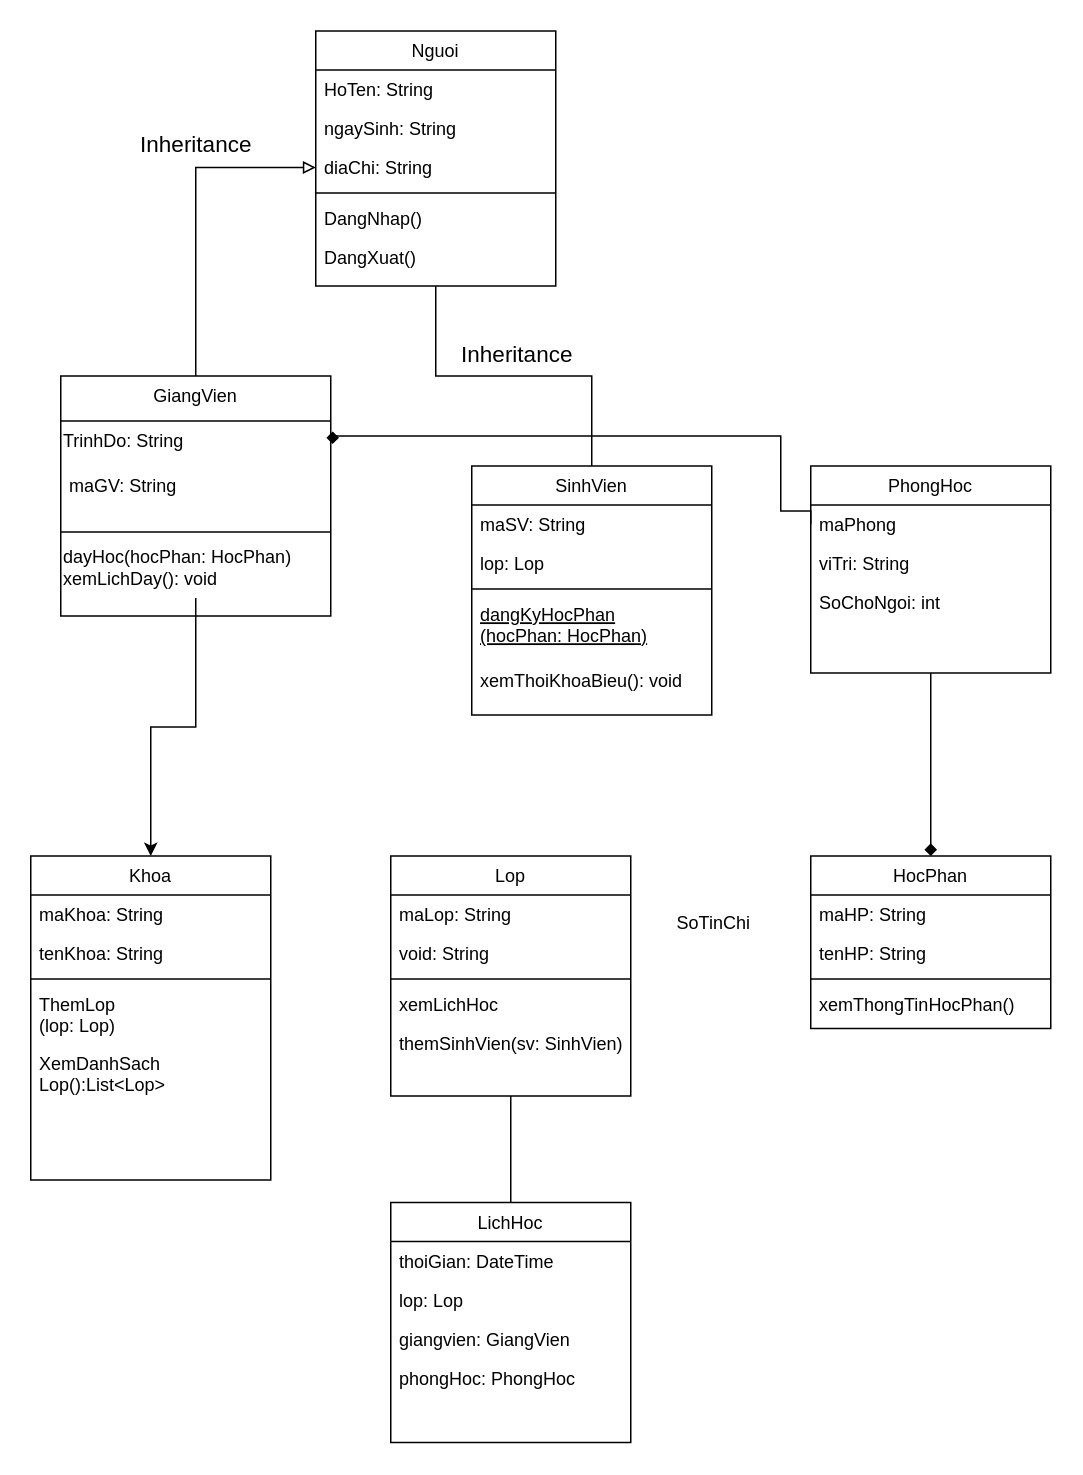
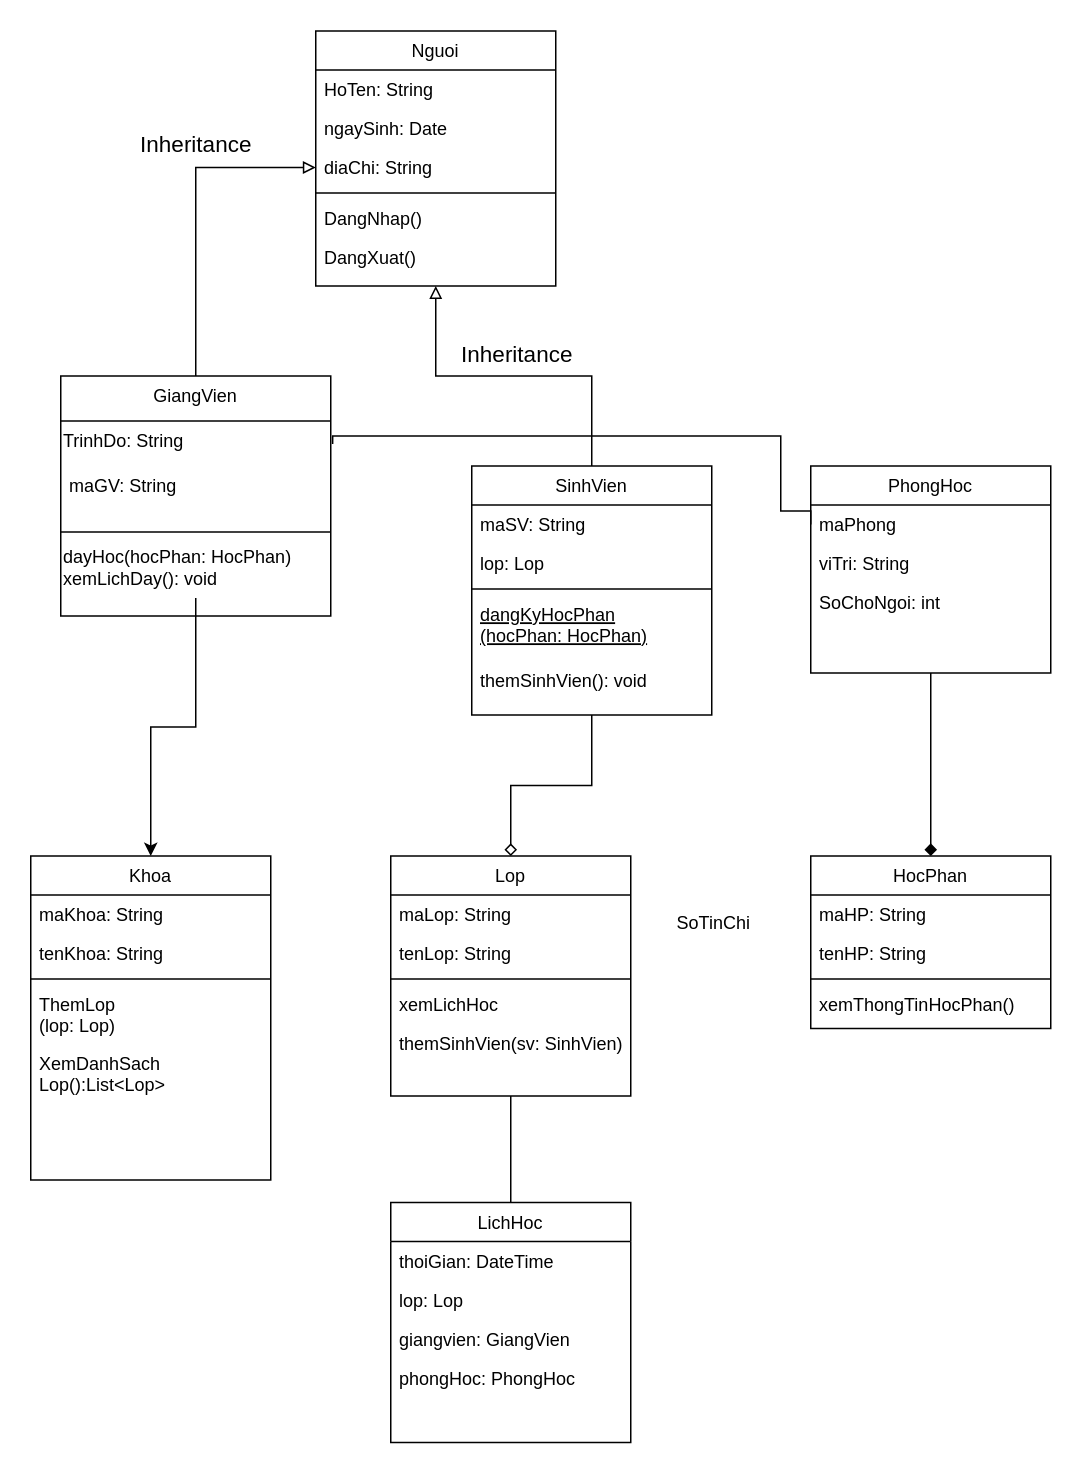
node "ngaySinh: String": label "ngaySinh: String" -> "ngaySinh: Date"
edge "Nguoi" -- "SinhVien": arrowhead none -> block
edge "maPhong" -> "TrinhDo: String": arrowhead diamond -> none
node "xemThoiKhoaBieu(): void": label "xemThoiKhoaBieu(): void" -> "themSinhVien(): void"
edge "SinhVien" -> "Lop": added
node "void: String": label "void: String" -> "tenLop: String"
